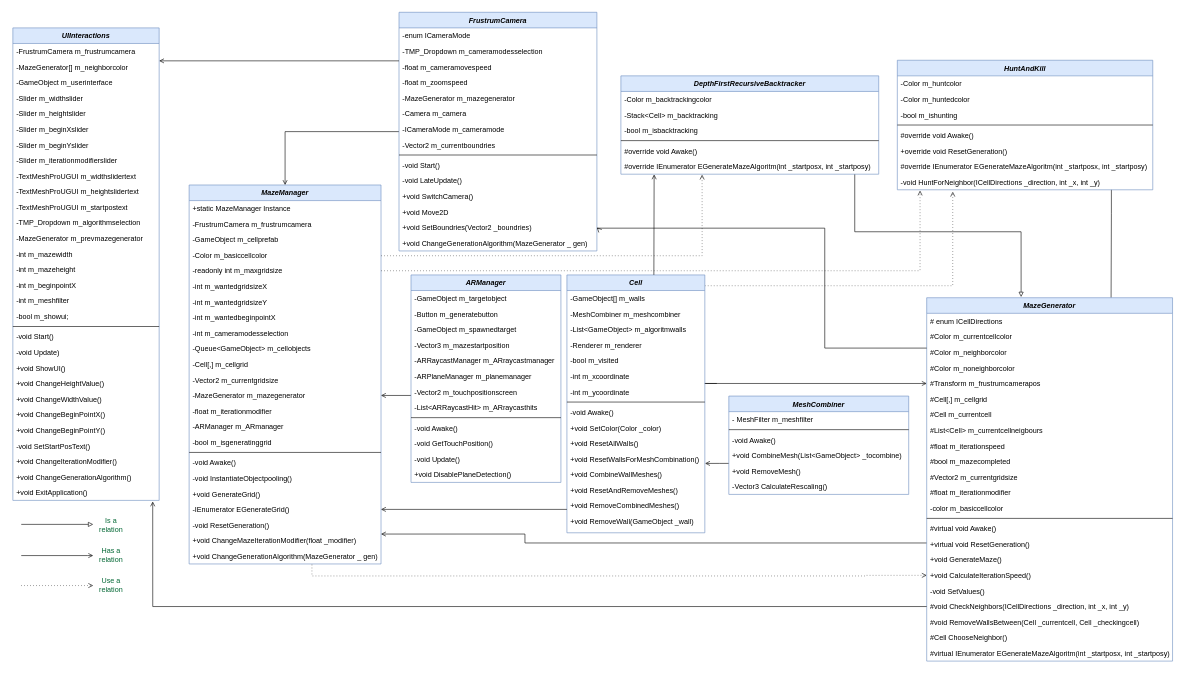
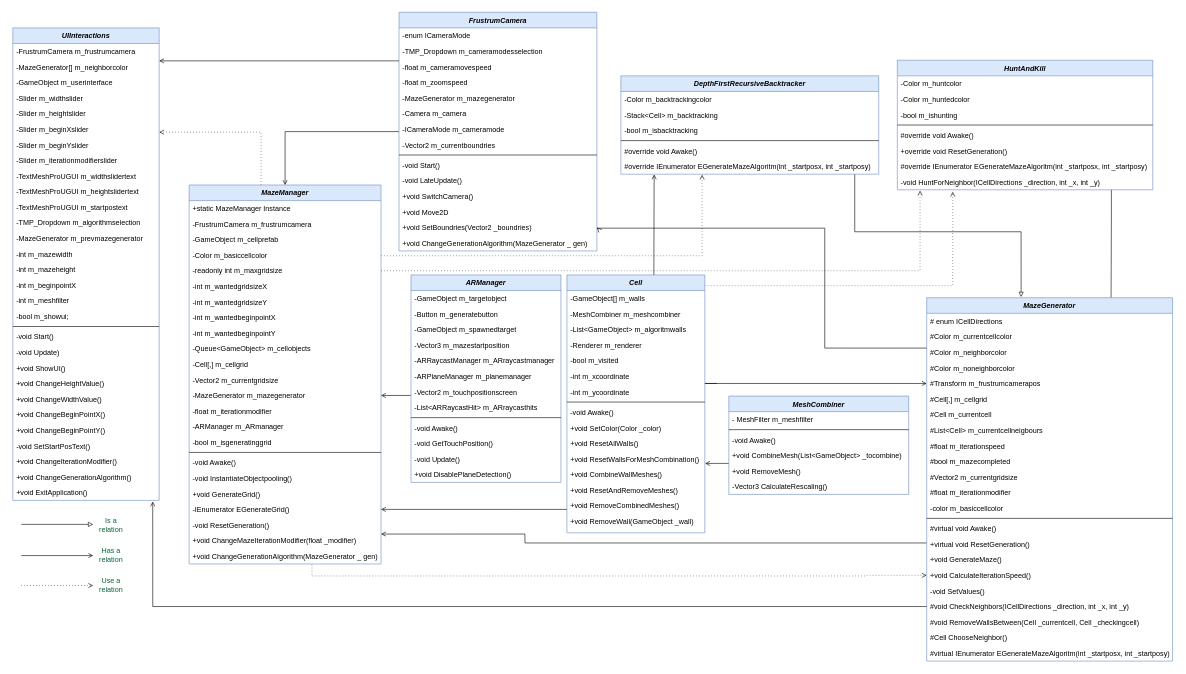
edge "MazeManager" -> "-Slider m_beginXslider": added
node "-int m_cameramodesselection": label "-int m_cameramodesselection" -> "-int m_wantedbeginpointY"
